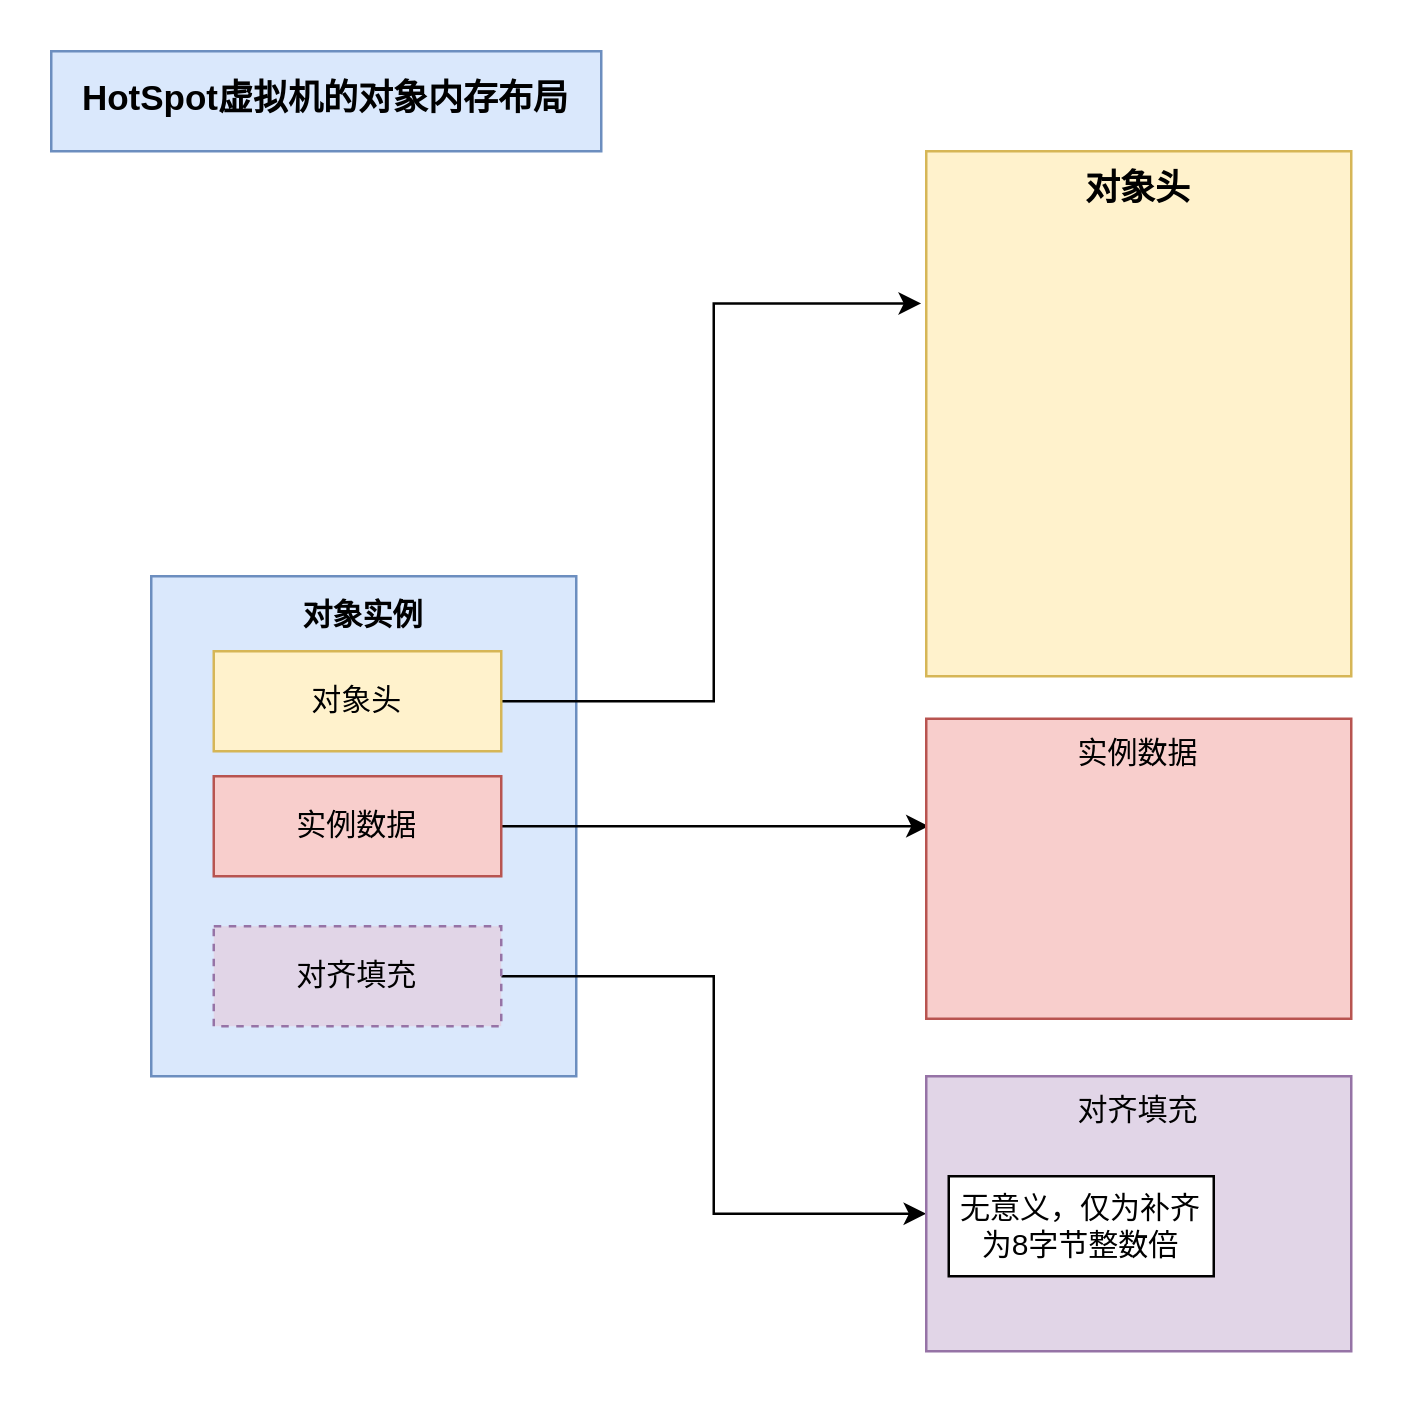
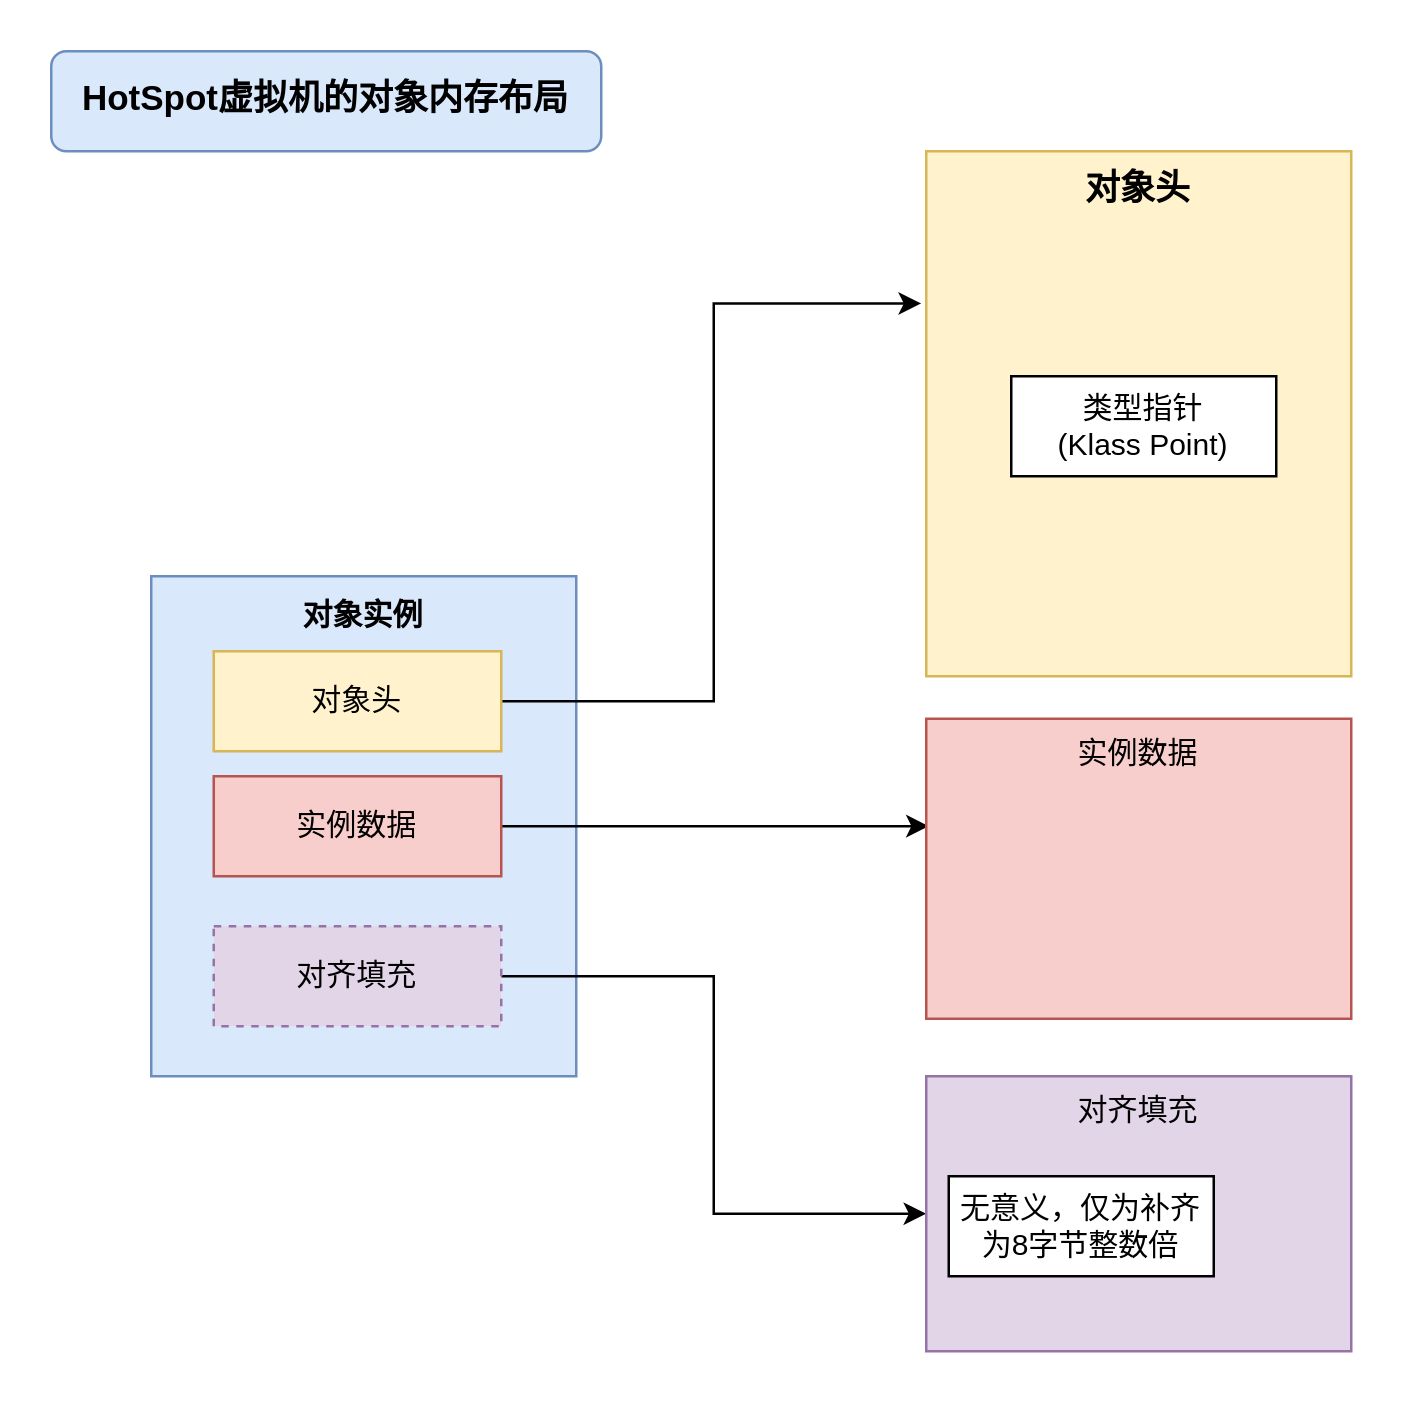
node "HotSpot虚拟机的对象内存布局": shape rectangle -> rounded rectangle
node "类型指针 (Klass Point)": added
